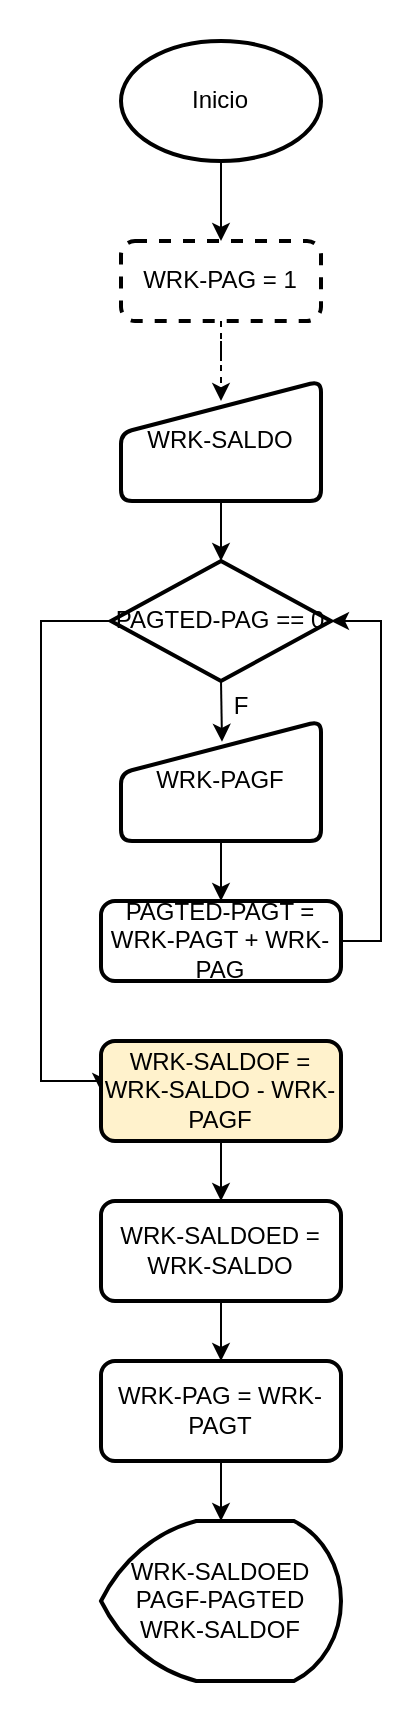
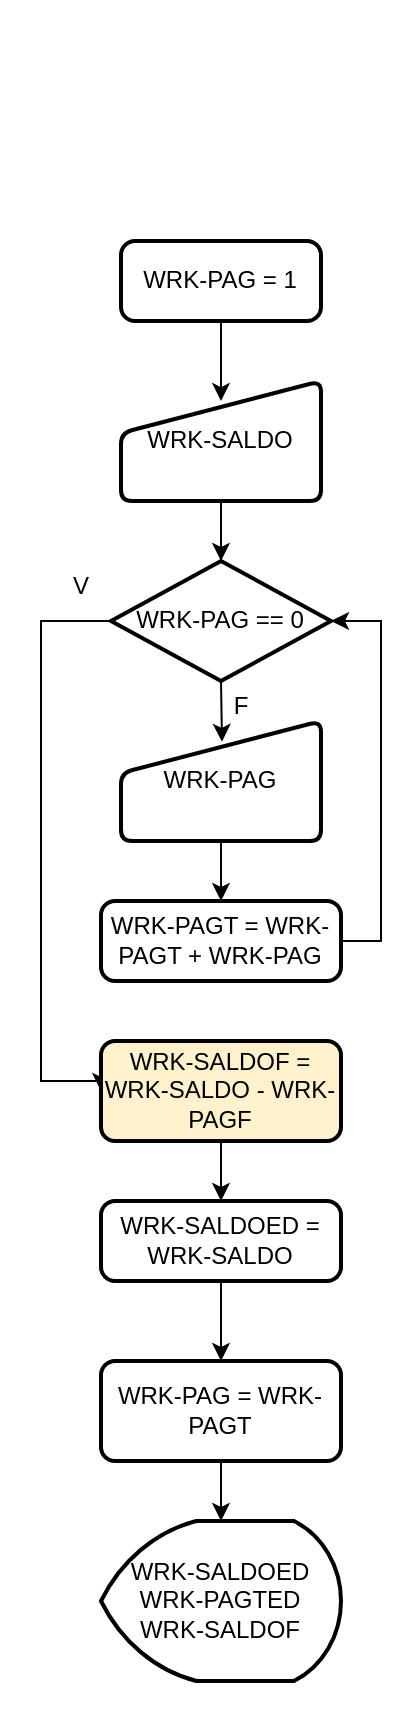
node "Inicio": removed
edge "Inicio" -> "WRK-PAG = 1": removed
node "WRK-PAG = 1": style dashed -> solid
edge "WRK-PAG = 1" -> "WRK-SALDO": style dashed -> solid
node "V": added
node "PAGTED-PAG == 0": label "PAGTED-PAG == 0" -> "WRK-PAG == 0"
node "WRK-PAGF": label "WRK-PAGF" -> "WRK-PAG"
node "PAGTED-PAGT = WRK-PAGT + WRK-PAG": label "PAGTED-PAGT = WRK-PAGT + WRK-PAG" -> "WRK-PAGT = WRK-PAGT + WRK-PAG"
node "WRK-SALDOED = WRK-SALDO": size 240x100 -> 240x80
node "WRK-SALDOED PAGF-PAGTED WRK-SALDOF": label "WRK-SALDOED PAGF-PAGTED WRK-SALDOF" -> "WRK-SALDOED WRK-PAGTED WRK-SALDOF"
